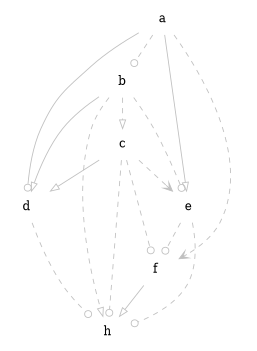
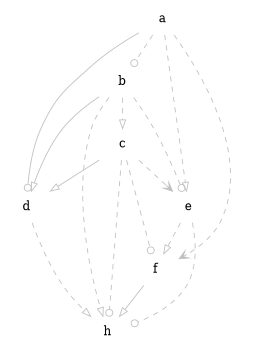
edge "a" -> "e": style solid -> dashed
edge "e" -> "f": arrowhead odot -> onormal
edge "d" -> "h": arrowhead odot -> onormal
